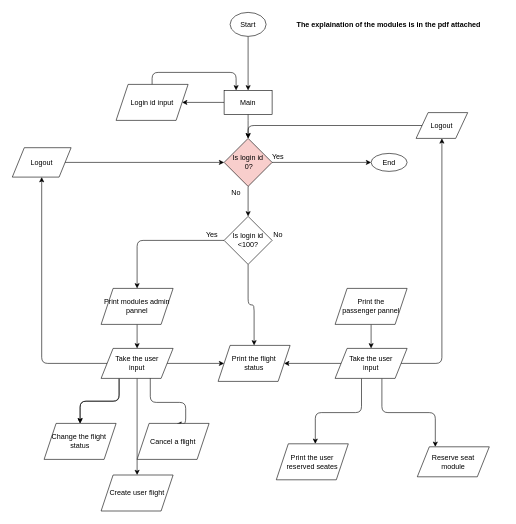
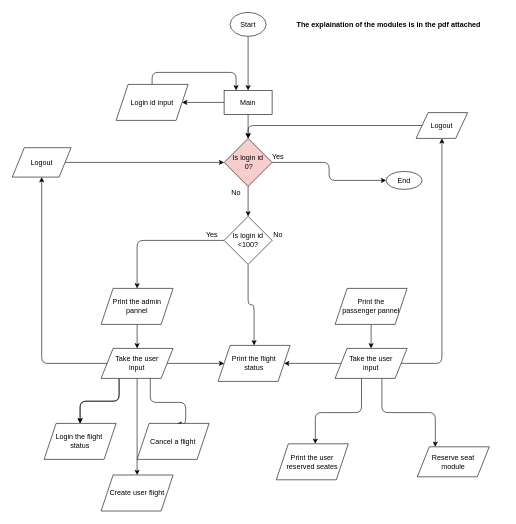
node "End": moved (389, 162) -> (404, 180)
node "Print modules admin pannel": label "Print modules admin pannel" -> "Print the admin pannel"
node "Change the flight status": label "Change the flight status" -> "Login the flight status"
